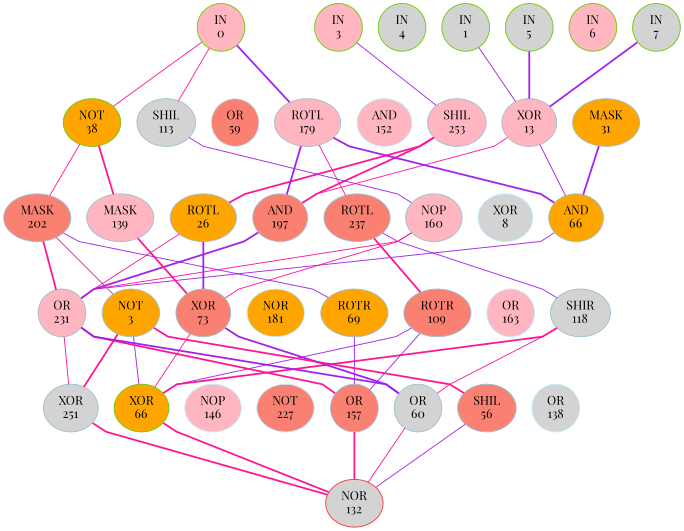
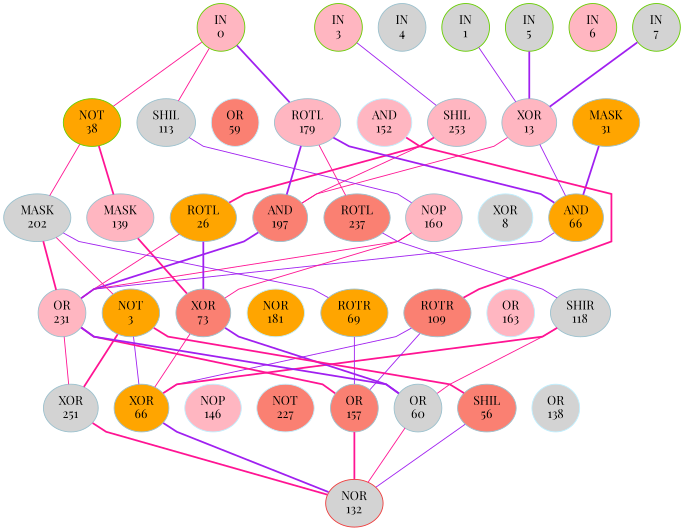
node "IN 4": color chartreuse3 -> lightblue3
edge "SHIL 253" -- "AND 197": style bold -> solid
node "MASK 202": fillcolor salmon -> lightgrey
edge "ROTL 237" -- "ROTR 109": now "AND 152" -- "ROTR 109"
node "XOR 66": color chartreuse3 -> lightblue3
edge "XOR 66" -- "NOR 132": color deeppink -> purple
